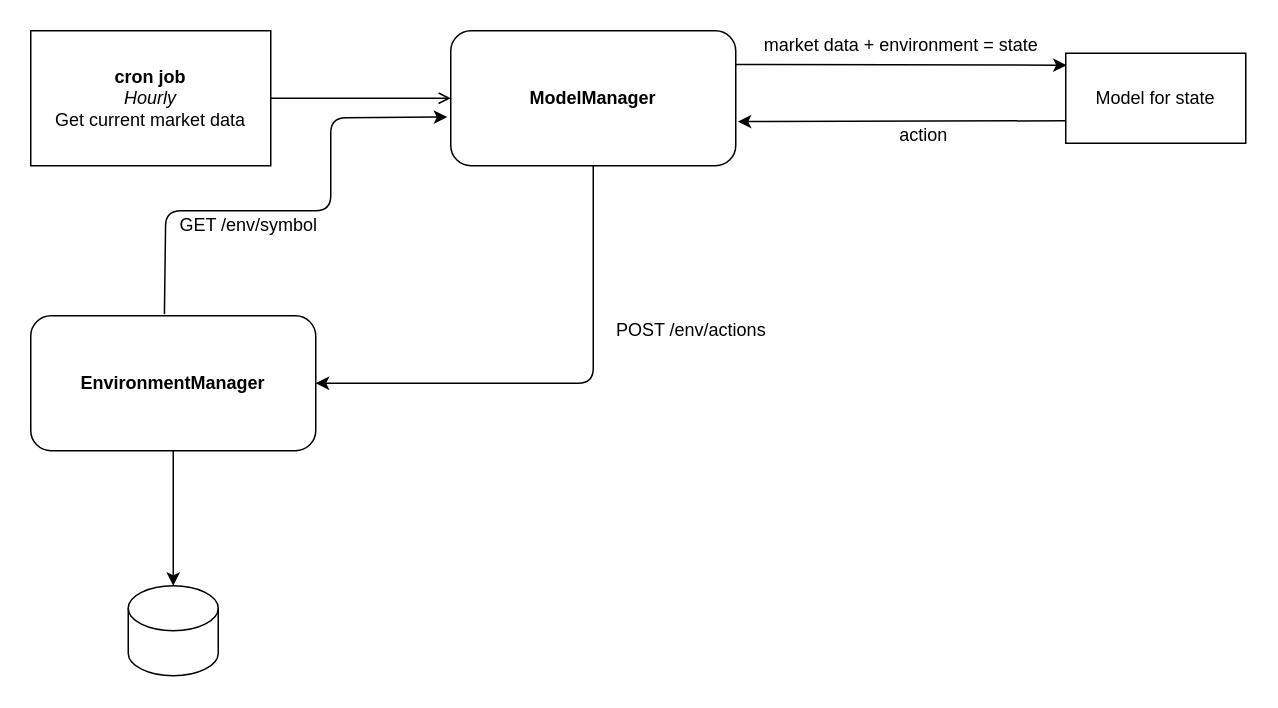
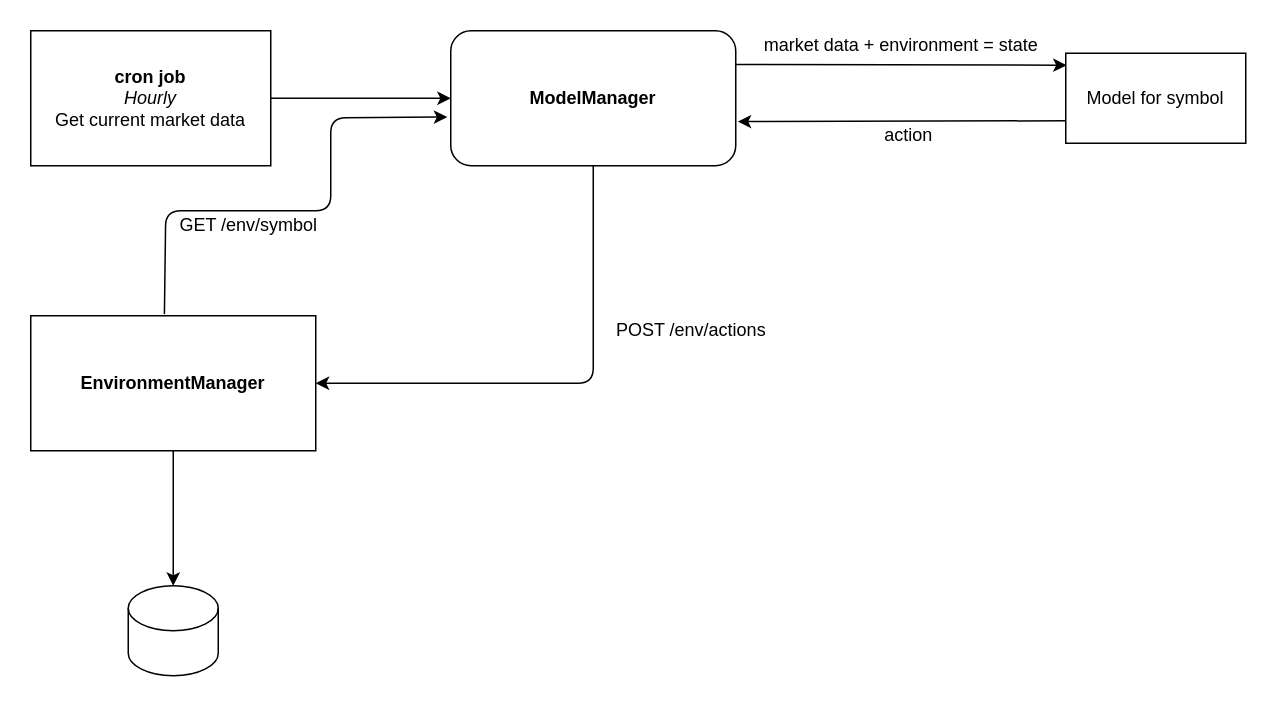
edge "cron job Hourly Get current market data" -> "ModelManager": arrowhead open -> classic
node "Model for state": label "Model for state" -> "Model for symbol"
node "action": moved (923, 136) -> (908, 136)
node "EnvironmentManager": shape rounded rectangle -> rectangle
